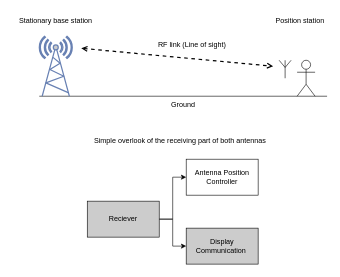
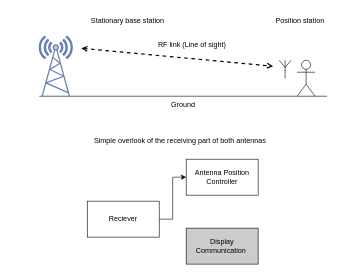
node "Stationary base station": moved (56, 21) -> (128, 21)
node "Reciever": fillcolor #cccccc -> #ffffff
edge "Reciever" -> "Display Communication": removed
